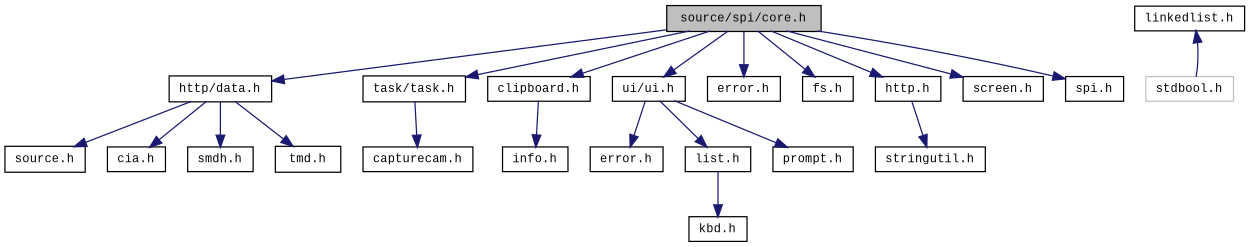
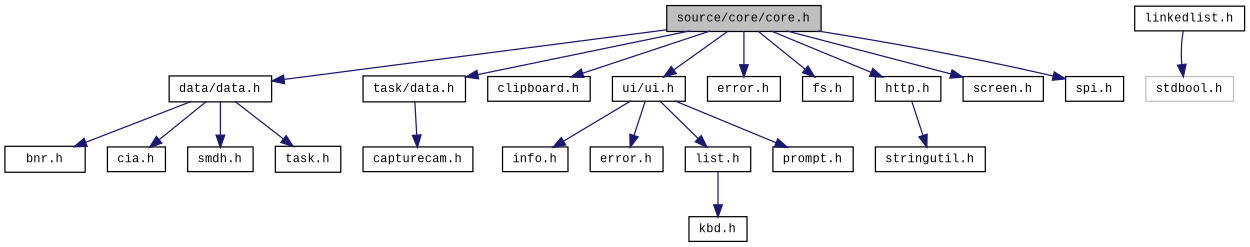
node "source/spi/core.h": label "source/spi/core.h" -> "source/core/core.h"
edge "stdbool.h" -> "linkedlist.h": reversed
node "http/data.h": label "http/data.h" -> "data/data.h"
node "task/task.h": label "task/task.h" -> "task/data.h"
edge "clipboard.h" -> "info.h": now "ui/ui.h" -> "info.h"
node "source.h": label "source.h" -> "bnr.h"
node "tmd.h": label "tmd.h" -> "task.h"
